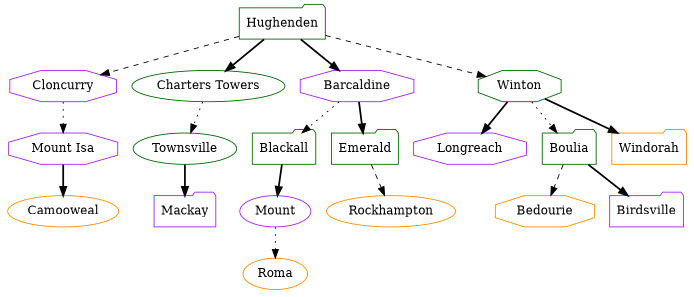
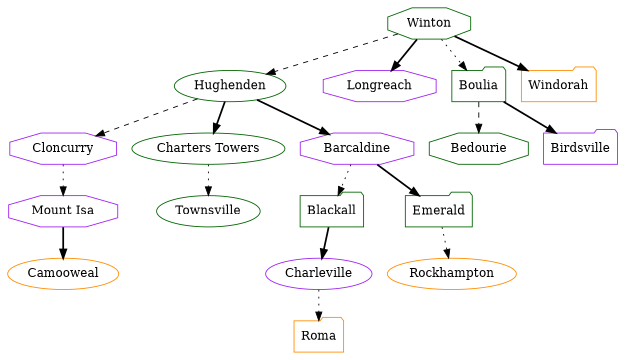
node "Hughenden": shape folder -> ellipse
edge "Hughenden" -> "Winton": reversed
edge "Emerald" -> "Rockhampton": style dashed -> dotted
node "Mackay": removed
node "Mount": label "Mount" -> "Charleville"
node "Bedourie": color darkorange -> darkgreen
node "Roma": shape ellipse -> folder
